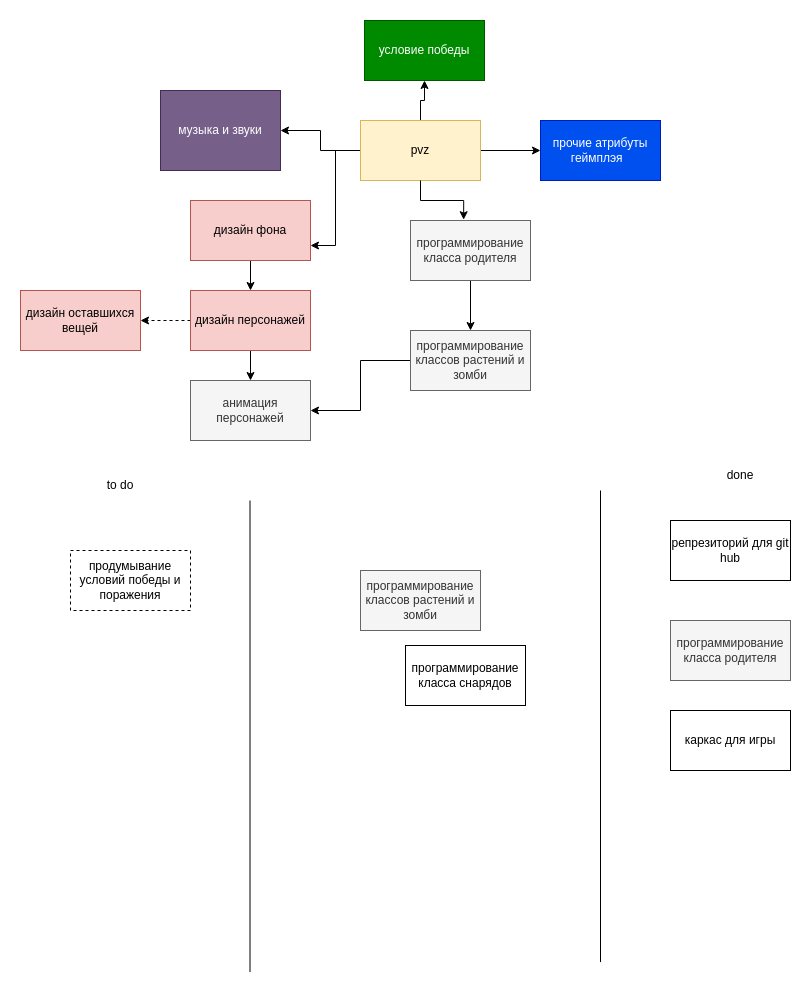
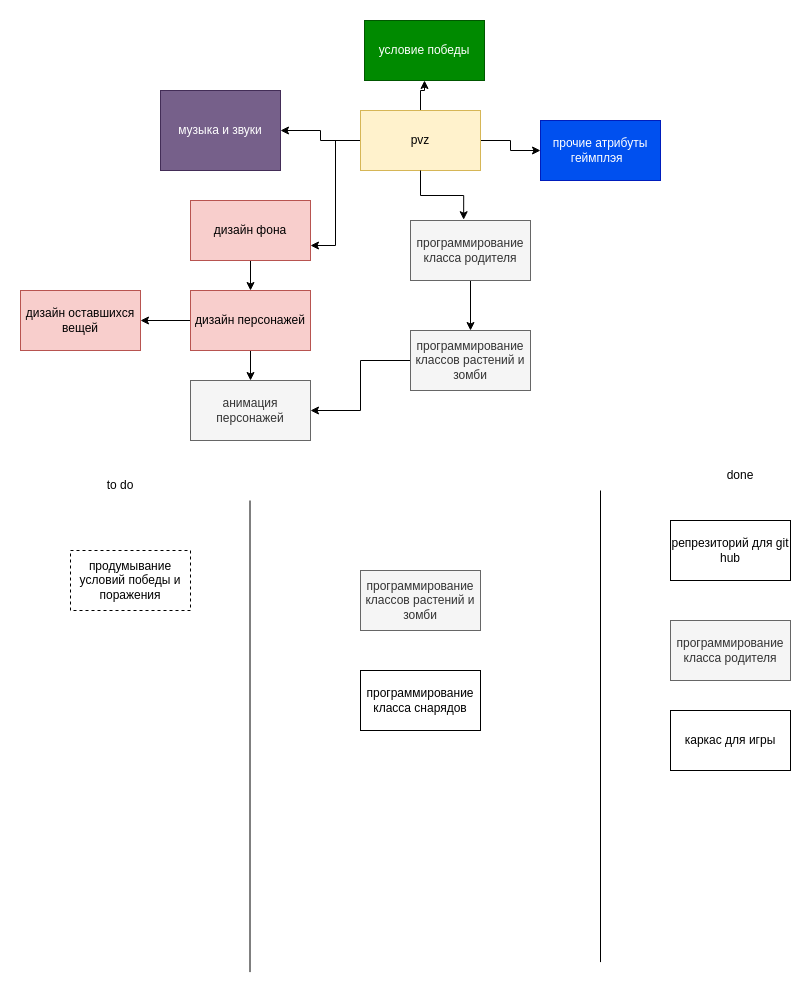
node "pvz": moved (421, 151) -> (421, 141)
edge "дизайн персонажей" -> "дизайн оставшихся вещей": style dashed -> solid
node "программирование класса снарядов": moved (466, 676) -> (421, 701)
